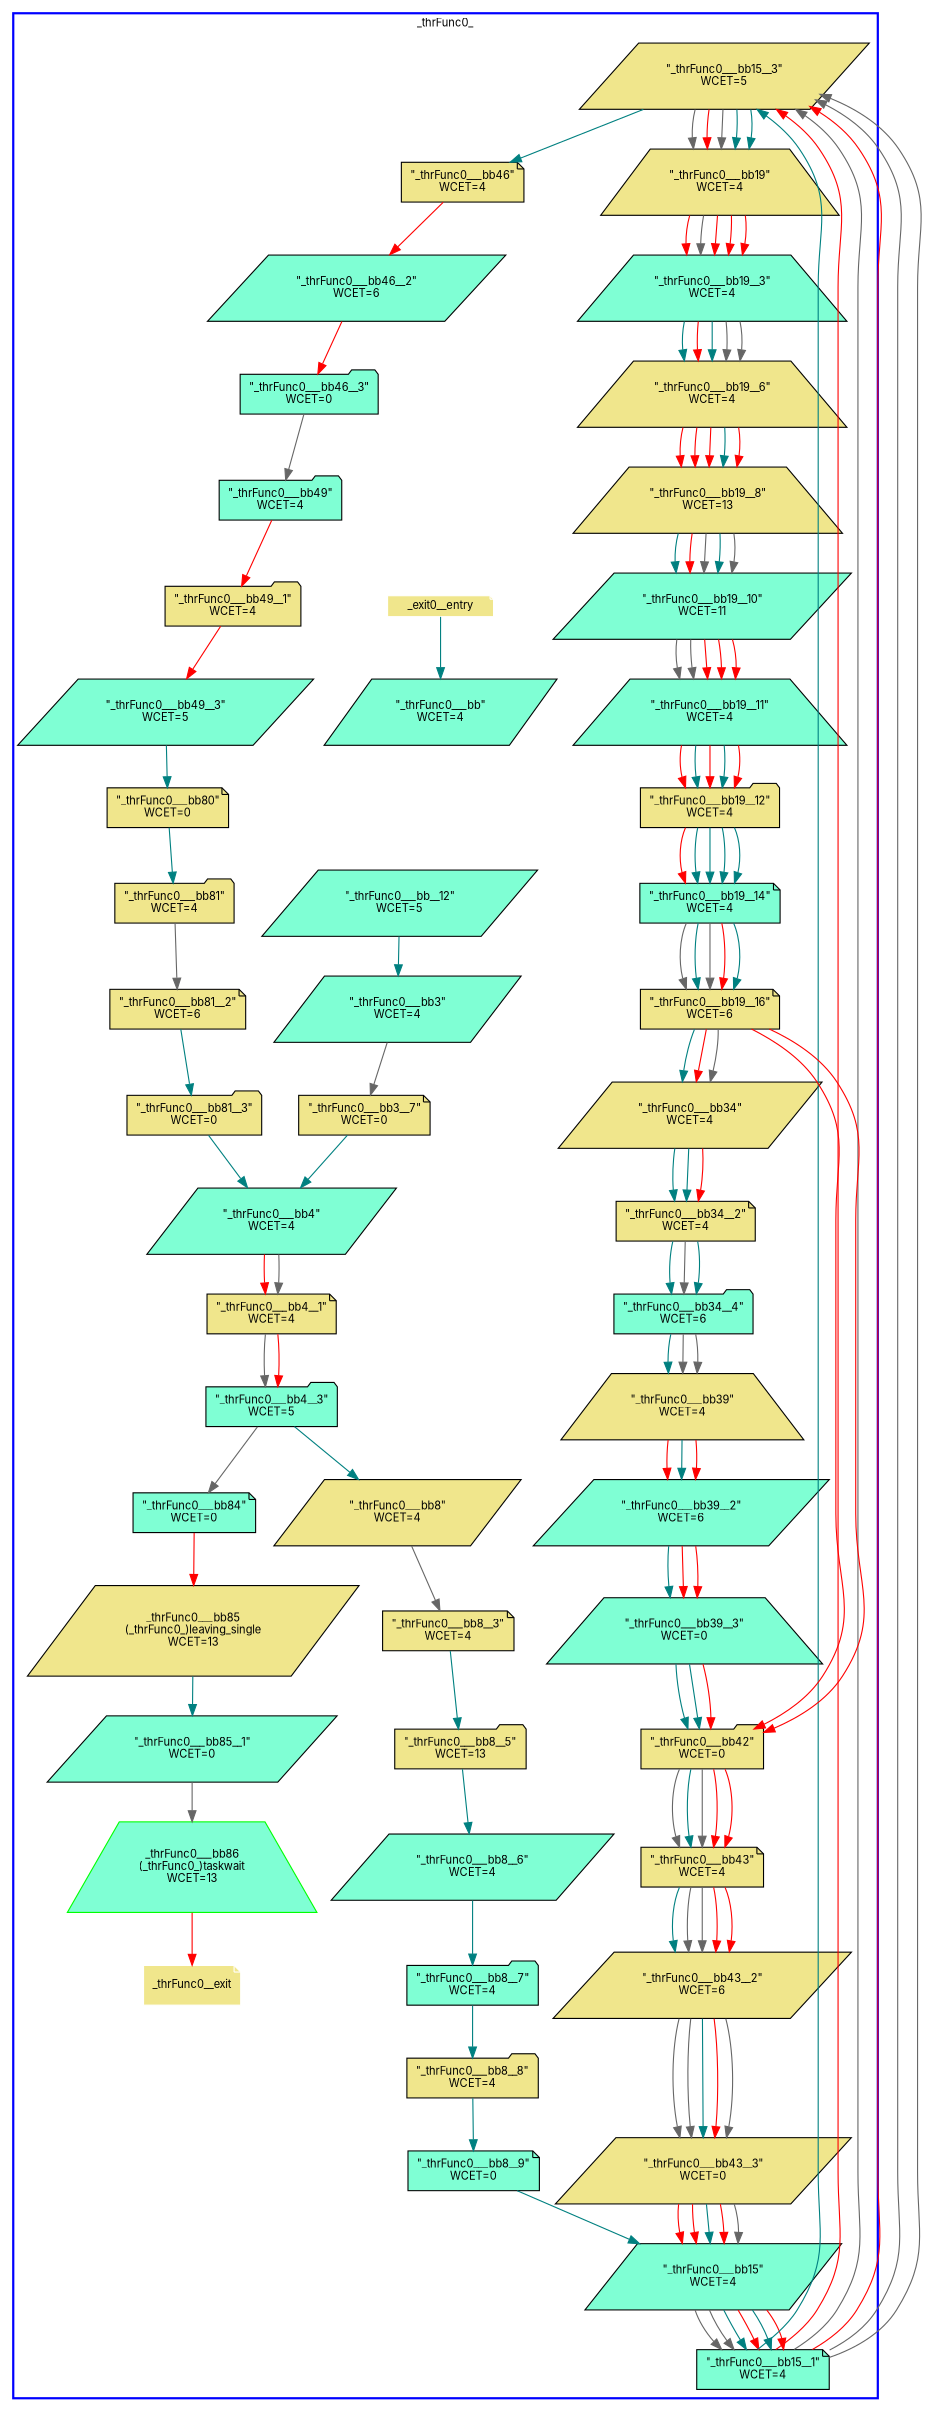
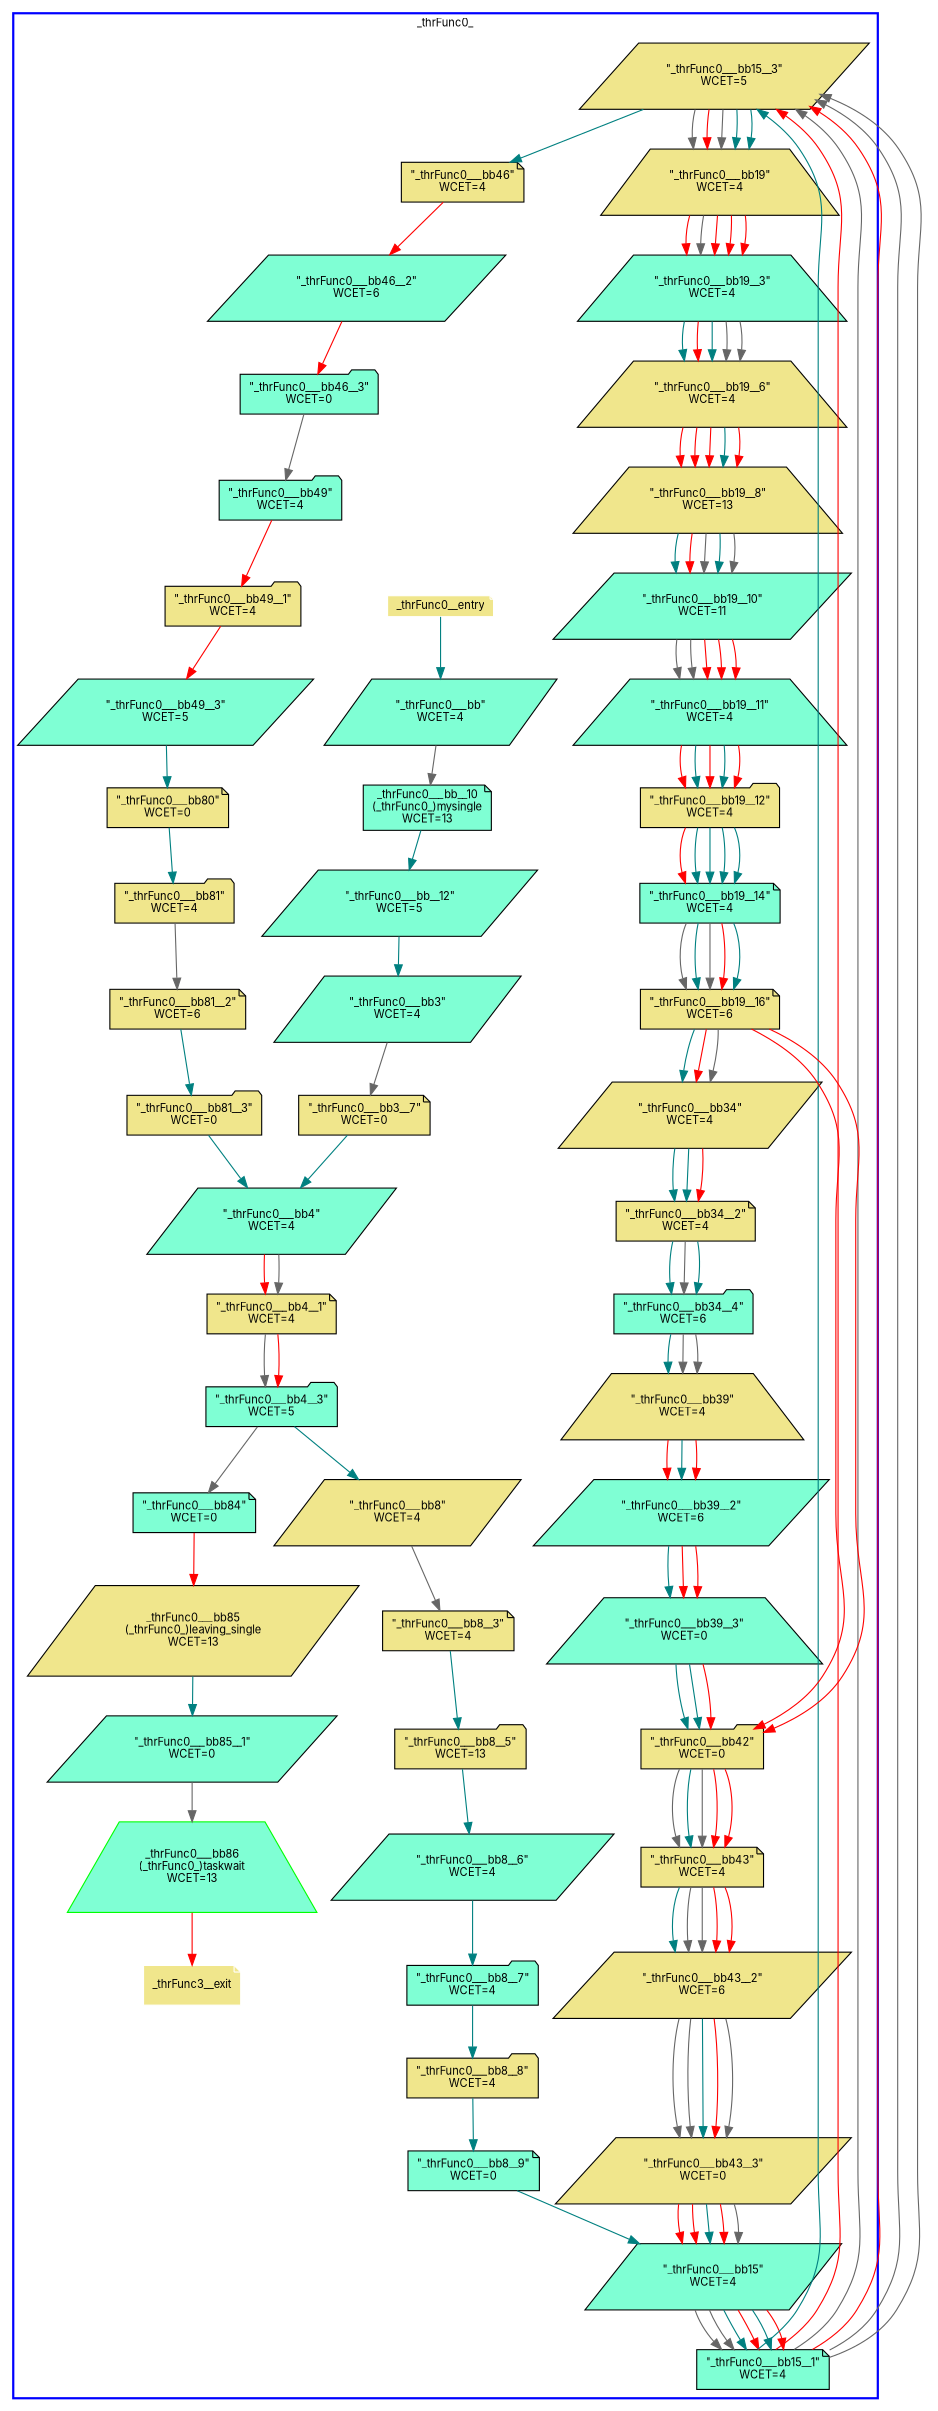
node "_exit0__entry": label "_exit0__entry" -> "_thrFunc0__entry"
node "_thrFunc0___bb__10 (_thrFunc0_)mysingle WCET=13": added
node "_thrFunc0__exit": label "_thrFunc0__exit" -> "_thrFunc3__exit"
